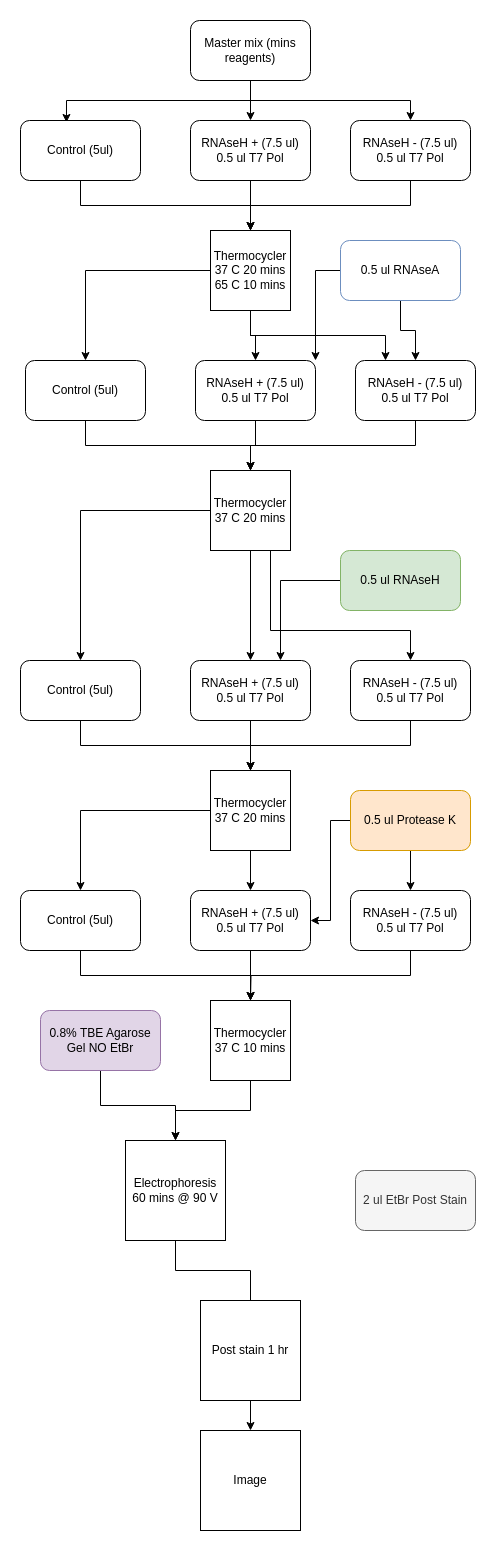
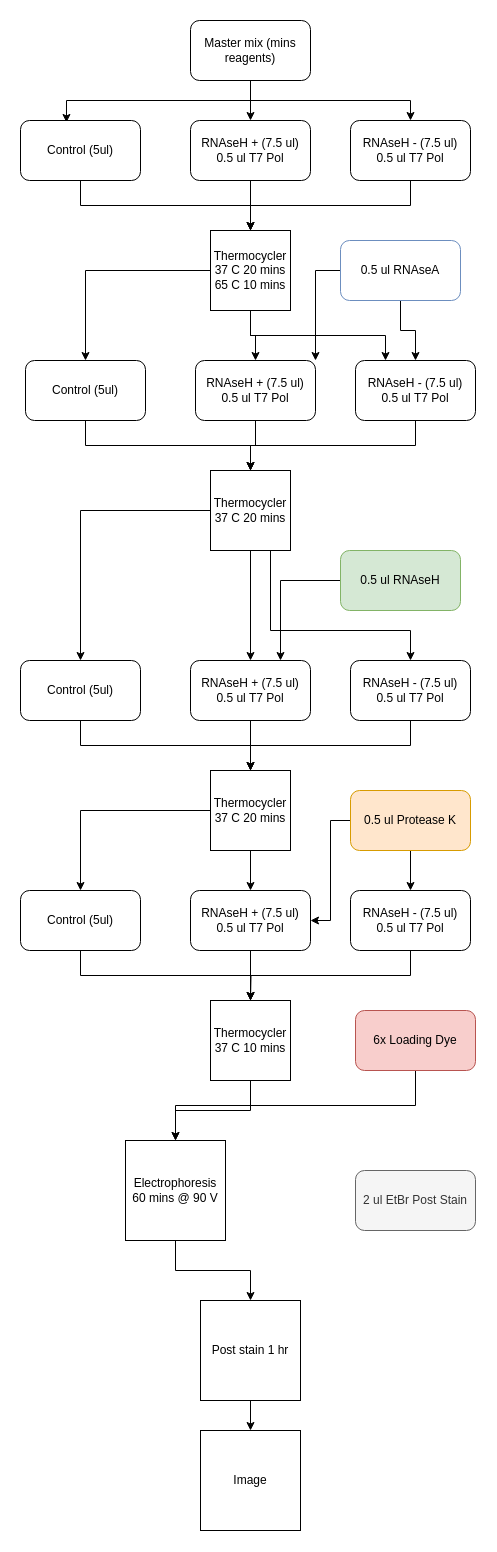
node "0.8% TBE Agarose Gel NO EtBr": removed
node "6x Loading Dye": added
edge "0.8% TBE Agarose Gel NO EtBr" -> "Electrophoresis 60 mins @ 90 V": removed
edge "6x Loading Dye" -> "Electrophoresis 60 mins @ 90 V": added
edge "Electrophoresis 60 mins @ 90 V" -- "Post stain 1 hr": arrowhead none -> classic
